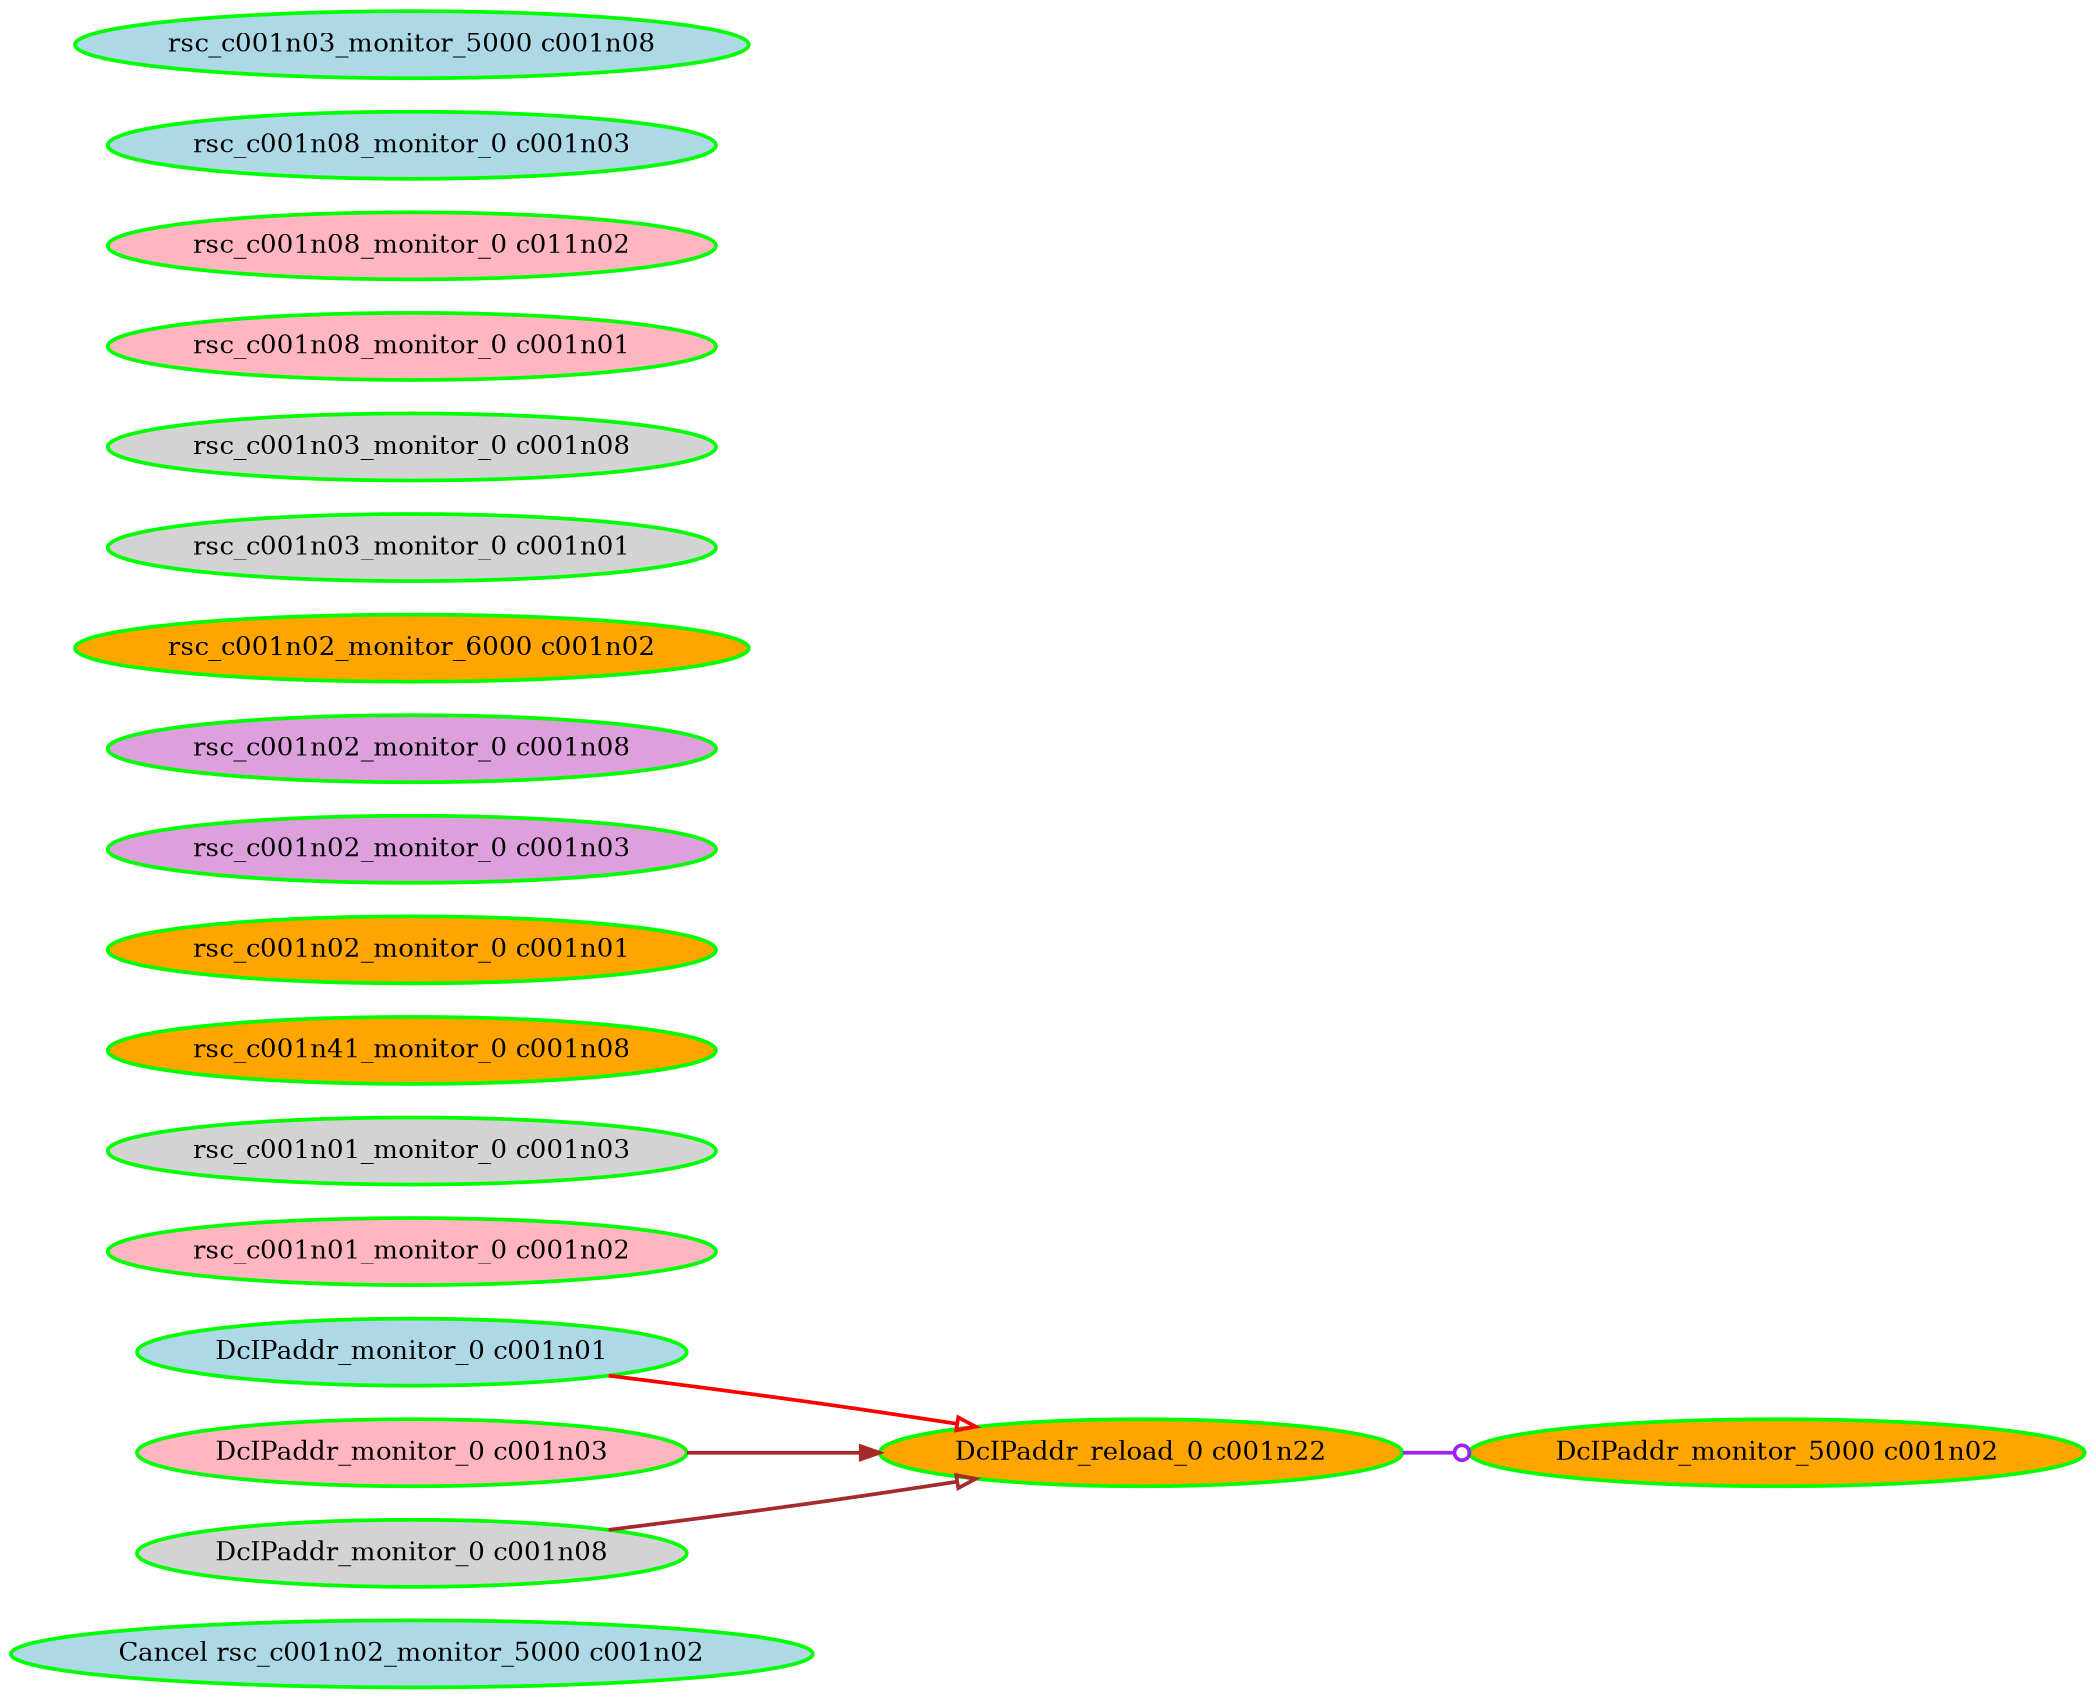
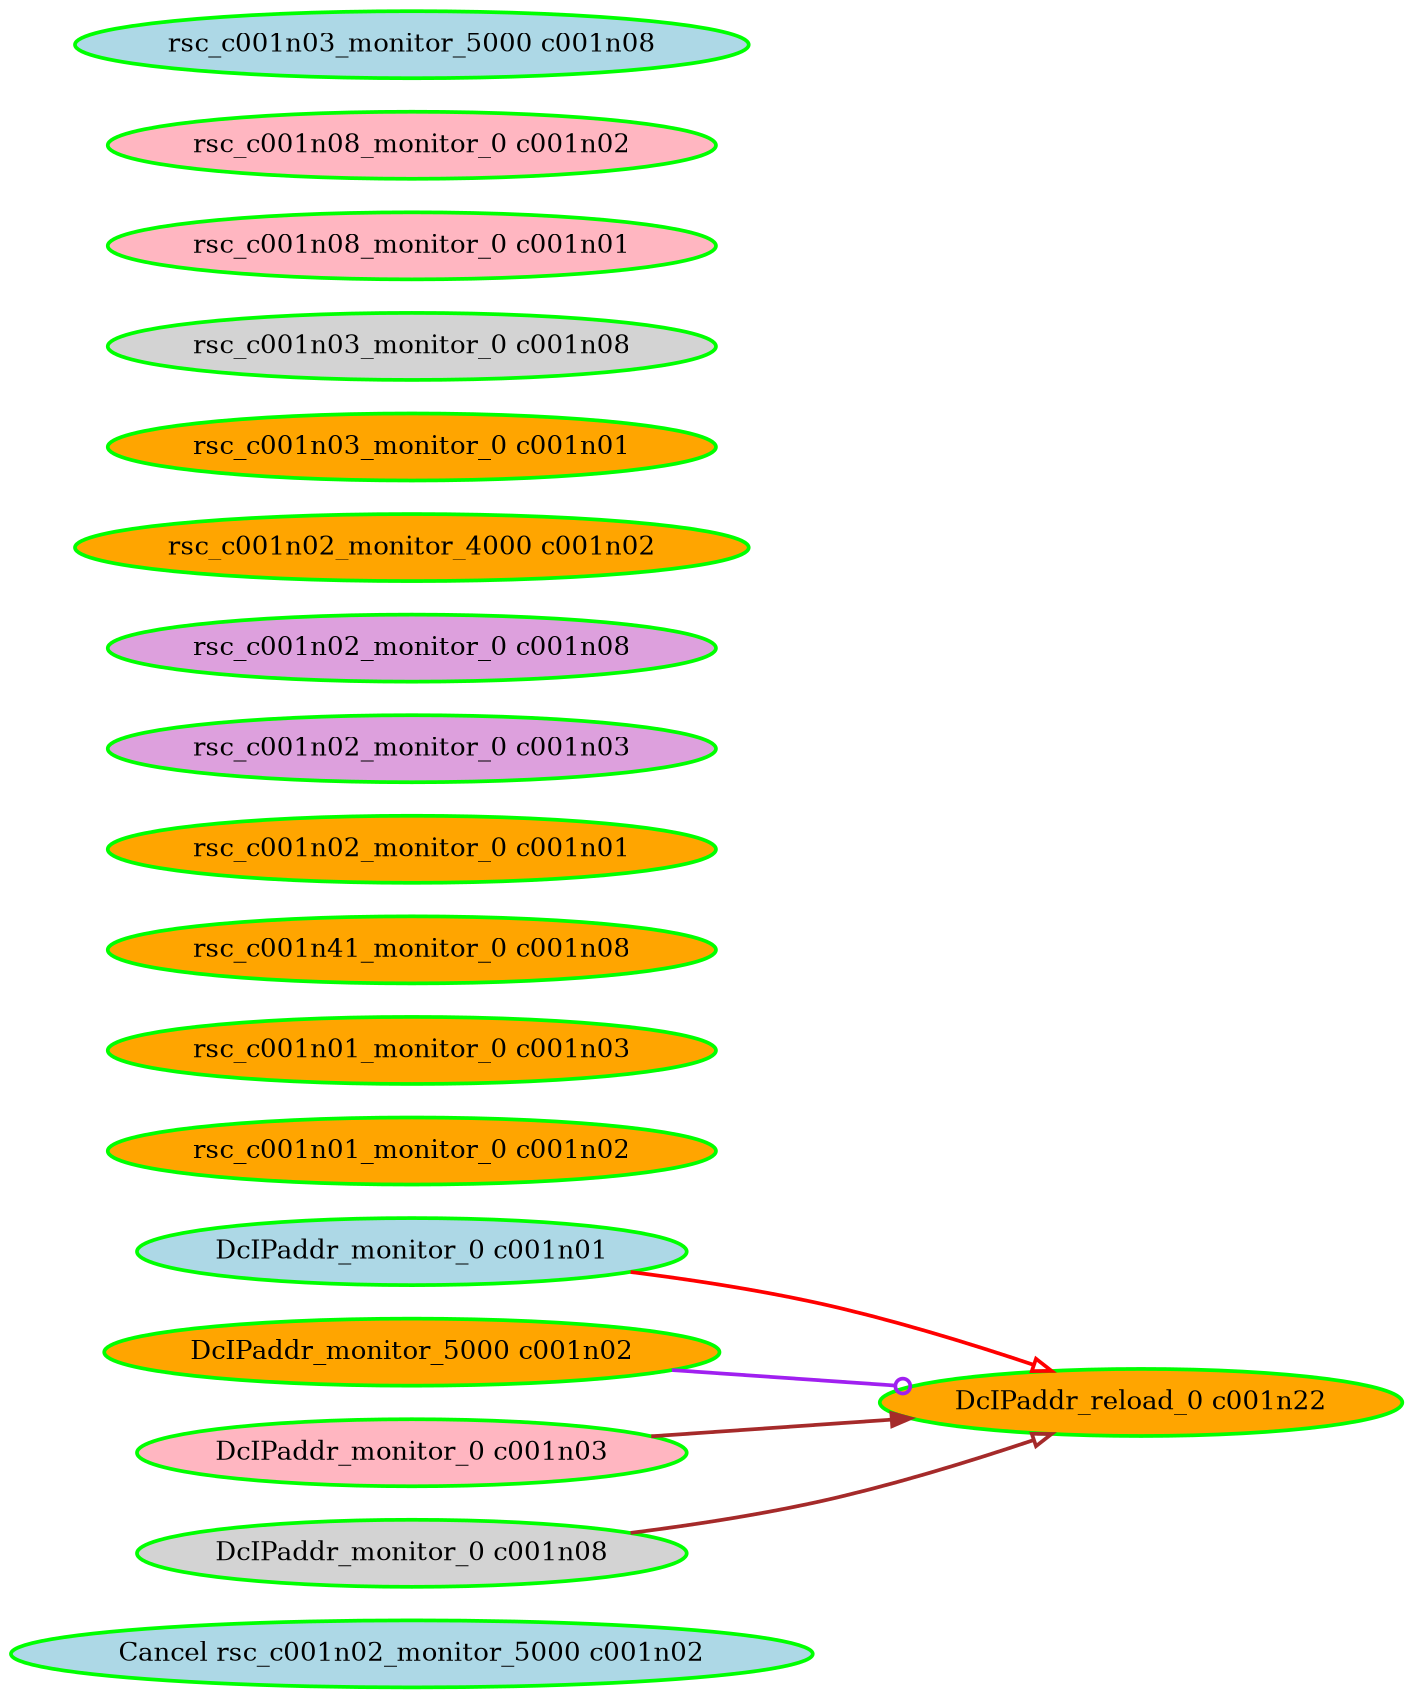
node "rsc_c001n08_monitor_0 c001n03": removed
node "rsc_c001n08_monitor_0 c011n02": label "rsc_c001n08_monitor_0 c011n02" -> "rsc_c001n08_monitor_0 c001n02"
node "rsc_c001n03_monitor_0 c001n01": fillcolor lightgrey -> orange
node "rsc_c001n02_monitor_6000 c001n02": label "rsc_c001n02_monitor_6000 c001n02" -> "rsc_c001n02_monitor_4000 c001n02"
node "rsc_c001n01_monitor_0 c001n03": fillcolor lightgrey -> orange
node "rsc_c001n01_monitor_0 c001n02": fillcolor lightpink -> orange
edge "DcIPaddr_reload_0 c001n22" -> "DcIPaddr_monitor_5000 c001n02": reversed
